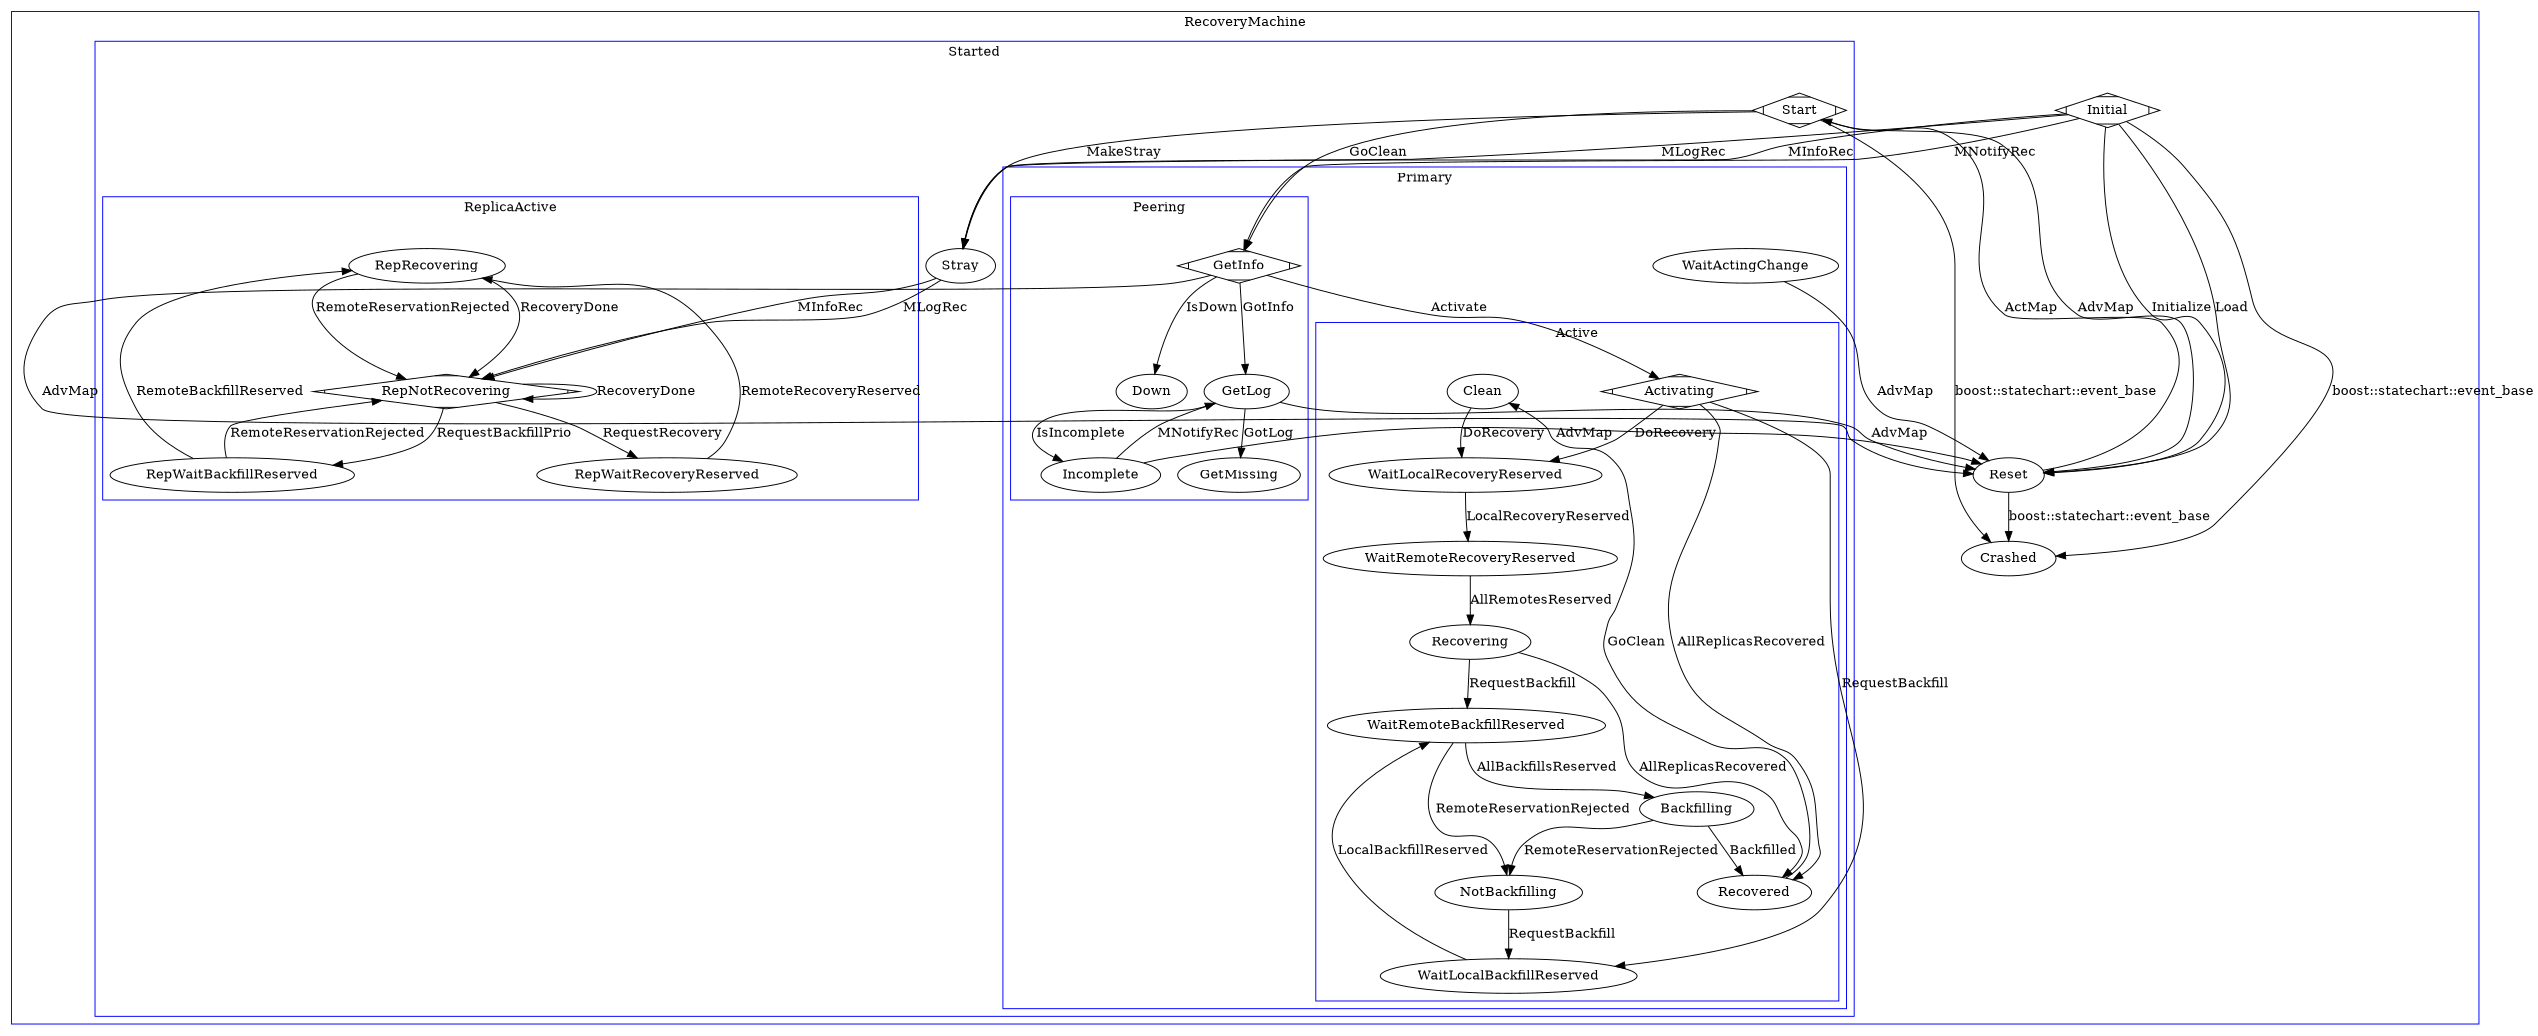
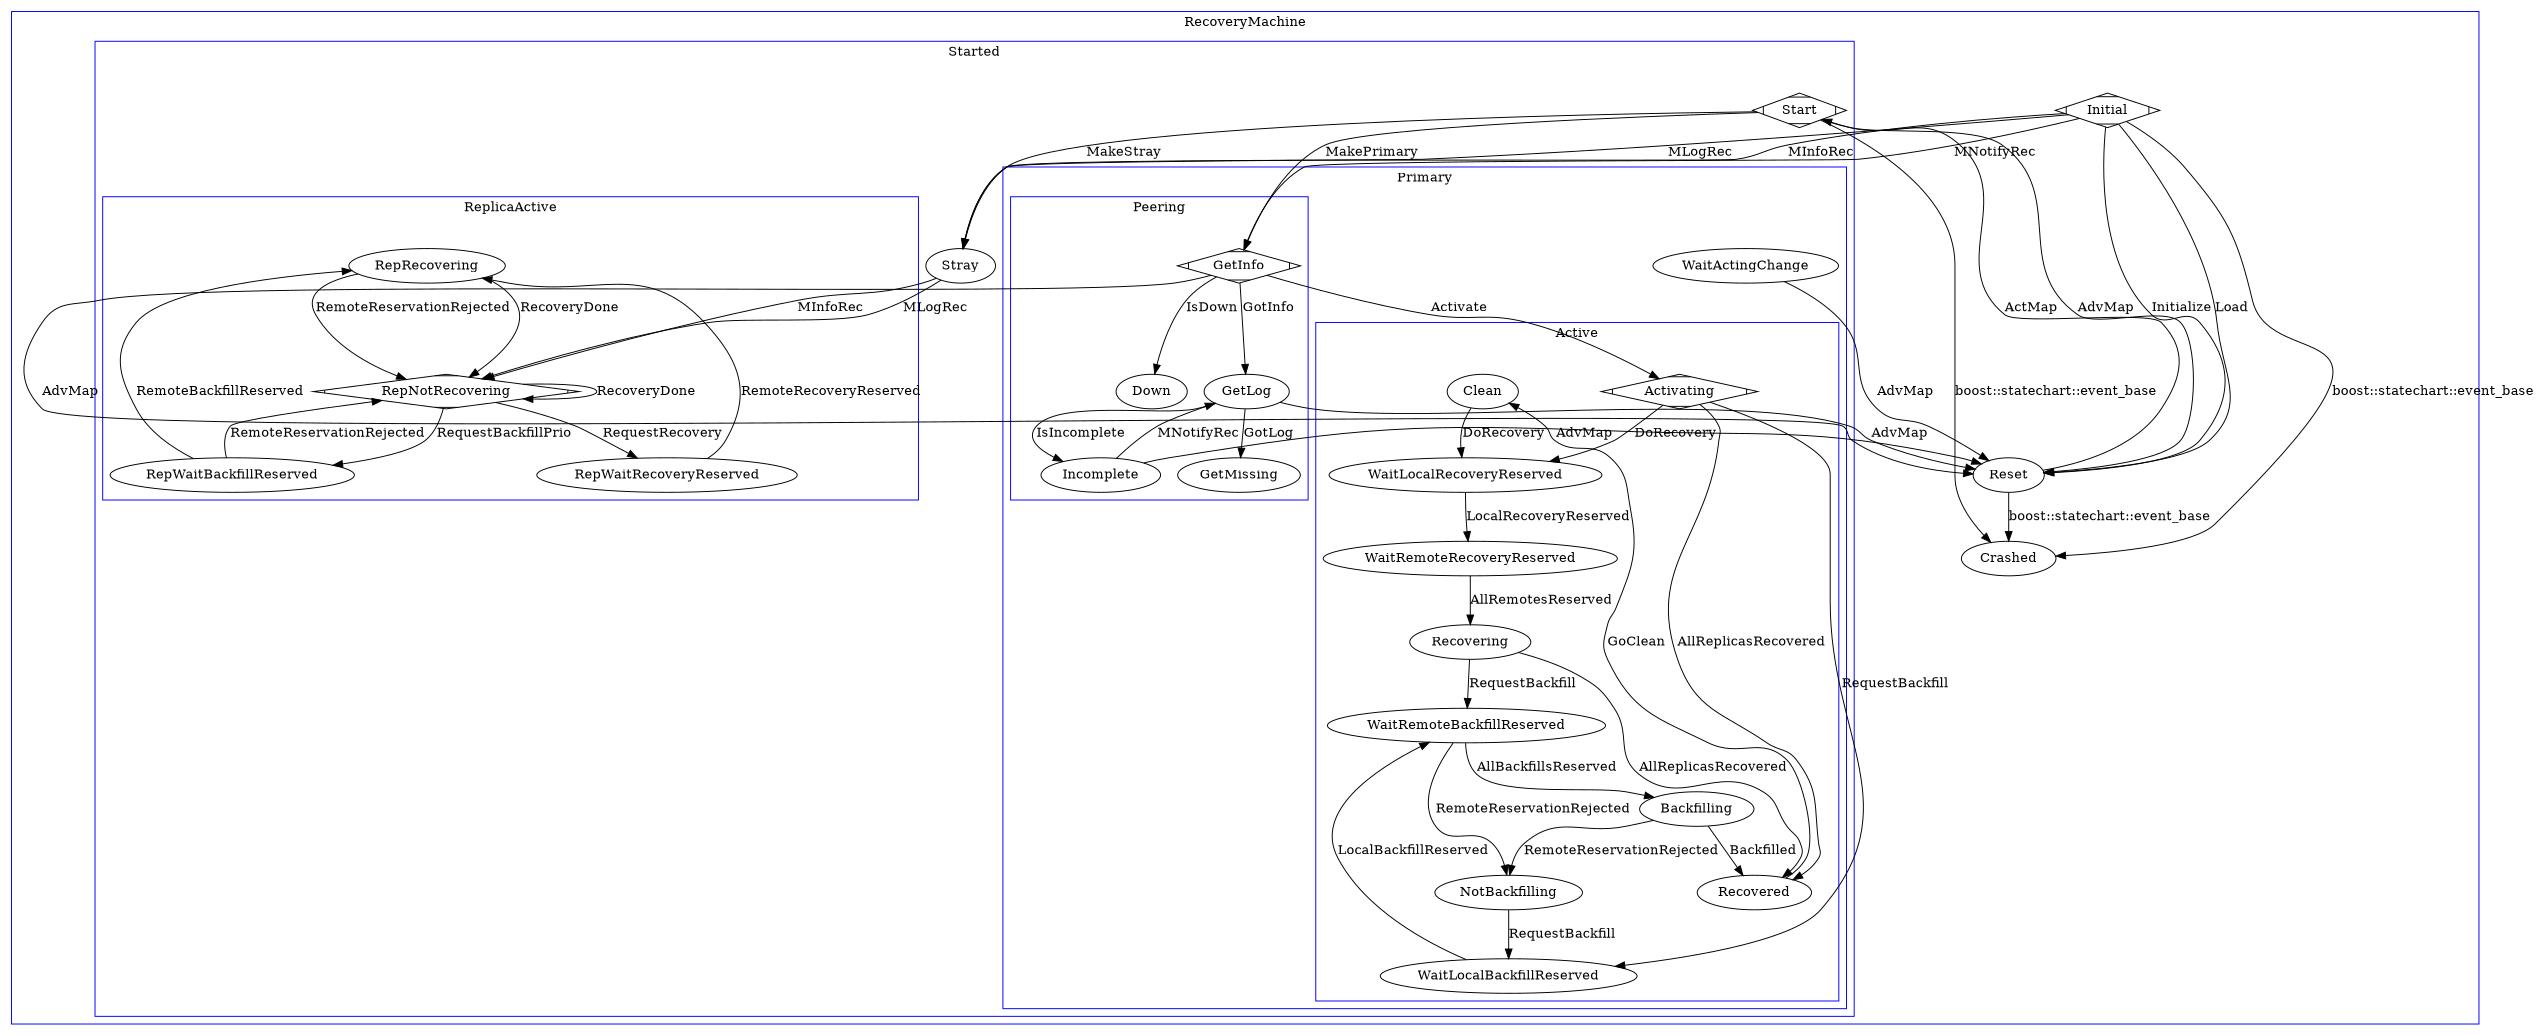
edge "Start" -> "GetInfo": label "GoClean" -> "MakePrimary"
